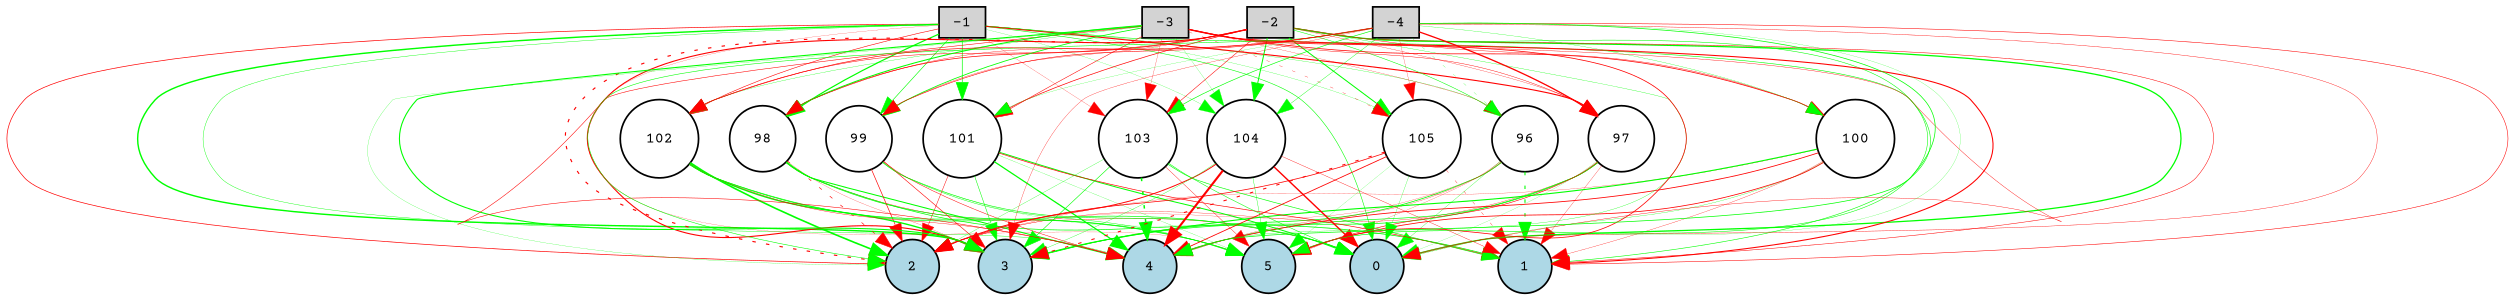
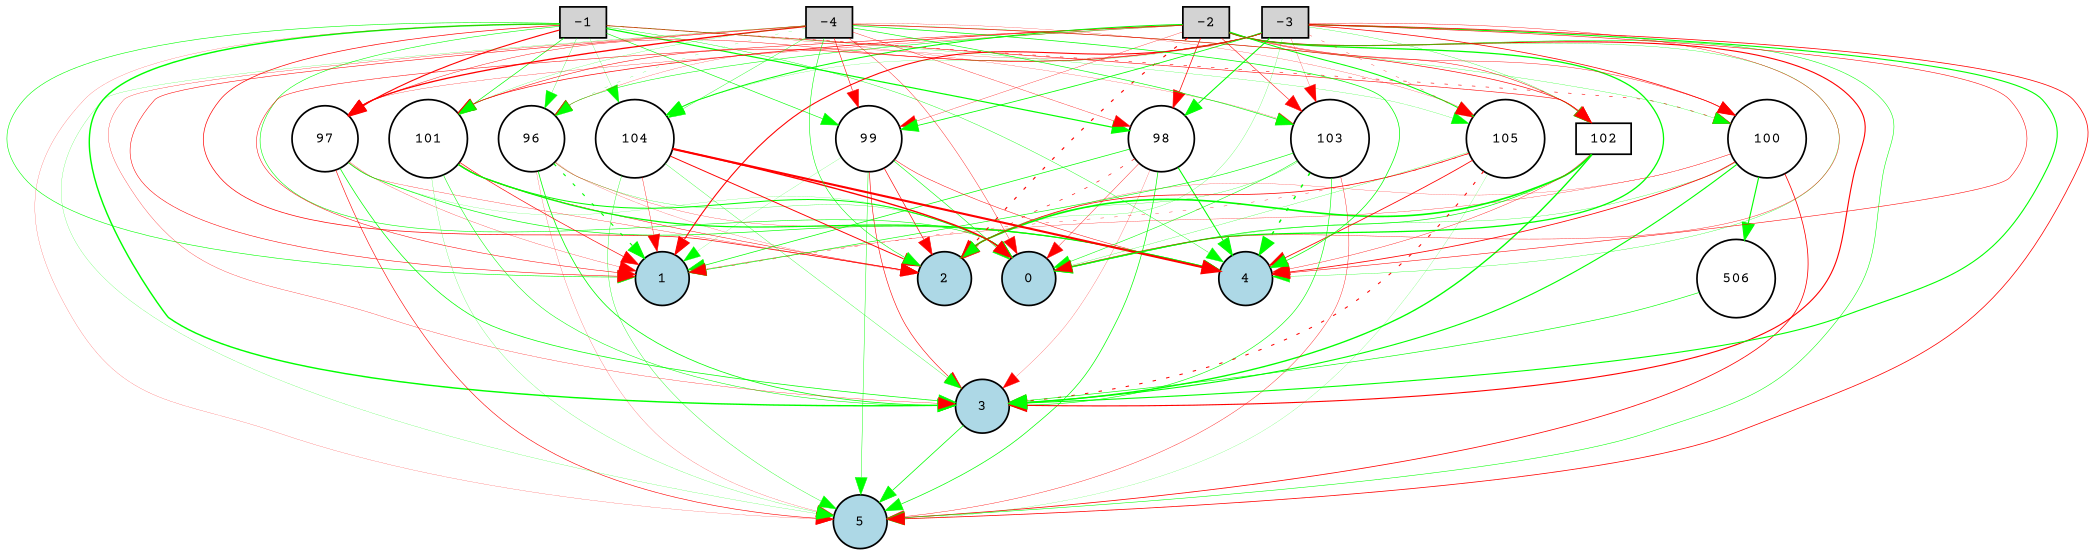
edge "-1" -> "100": added
node "102": shape circle -> box
edge "102" -> "5": now "3" -> "5"
node "506": added
